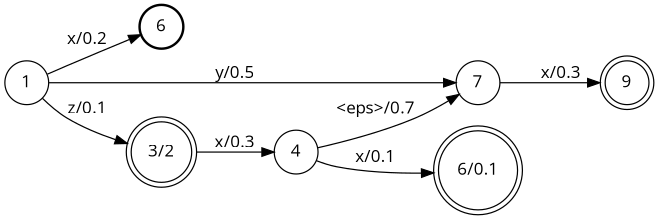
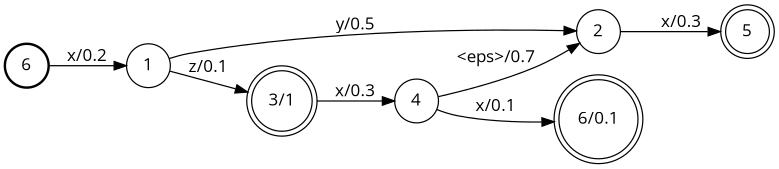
edge "1" -> "6": reversed
node "7": label "7" -> "2"
node "9": label "9" -> "5"
node "3/2": label "3/2" -> "3/1"
